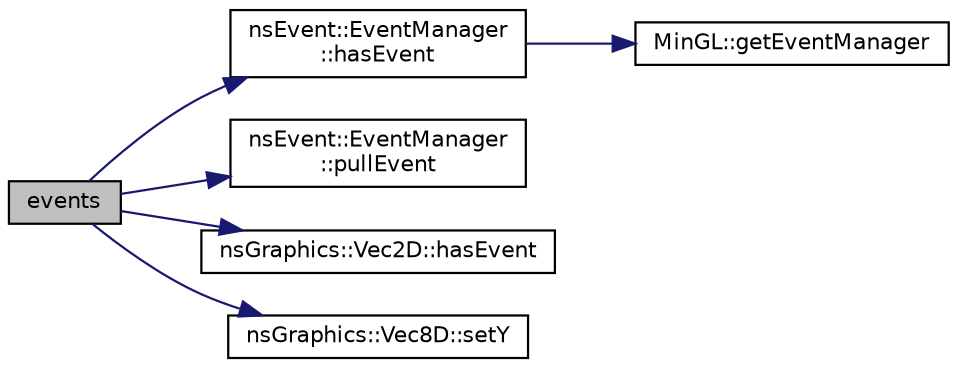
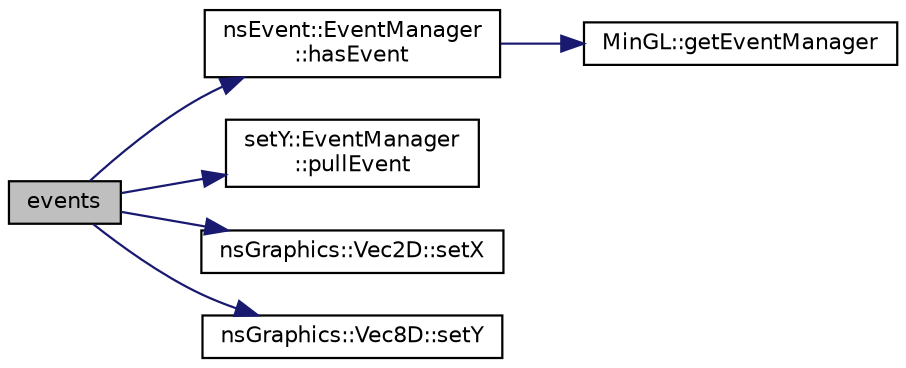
node "nsEvent::EventManager ::pullEvent": label "nsEvent::EventManager ::pullEvent" -> "setY::EventManager ::pullEvent"
node "nsGraphics::Vec2D::hasEvent": label "nsGraphics::Vec2D::hasEvent" -> "nsGraphics::Vec2D::setX"
